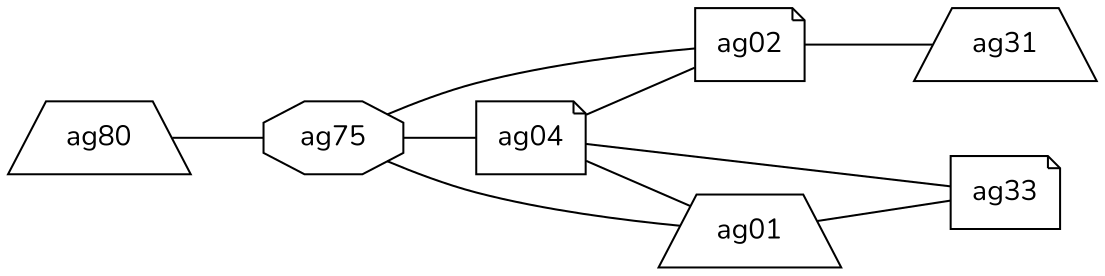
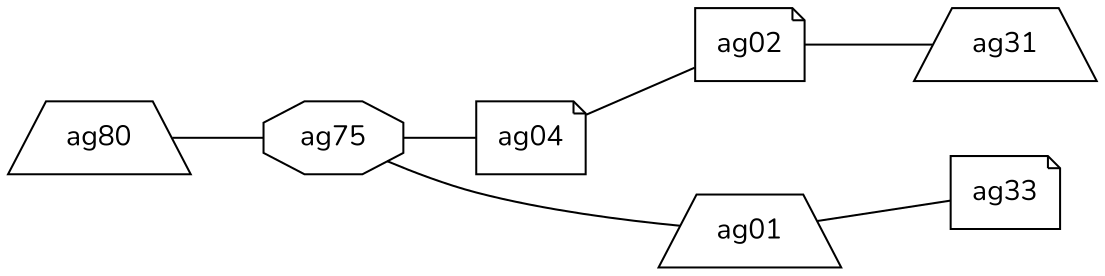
edge "ag02" -- "ag75": removed
edge "ag04" -- "ag33": removed
edge "ag04" -- "ag01": removed
